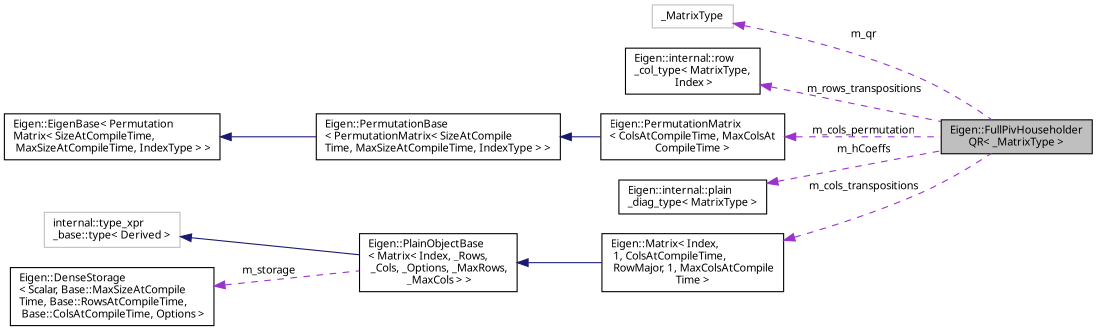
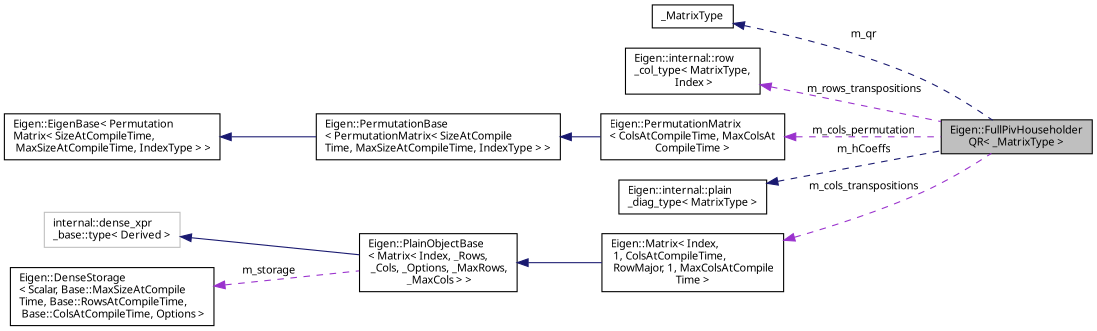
node "_MatrixType": color grey75 -> black
edge "Eigen::FullPivHouseholder QR< _MatrixType >" -> "_MatrixType": color darkorchid3 -> midnightblue
edge "Eigen::FullPivHouseholder QR< _MatrixType >" -> "Eigen::internal::plain _diag_type< MatrixType >": color darkorchid3 -> midnightblue
node "internal::type_xpr _base::type< Derived >": label "internal::type_xpr _base::type< Derived >" -> "internal::dense_xpr _base::type< Derived >"
